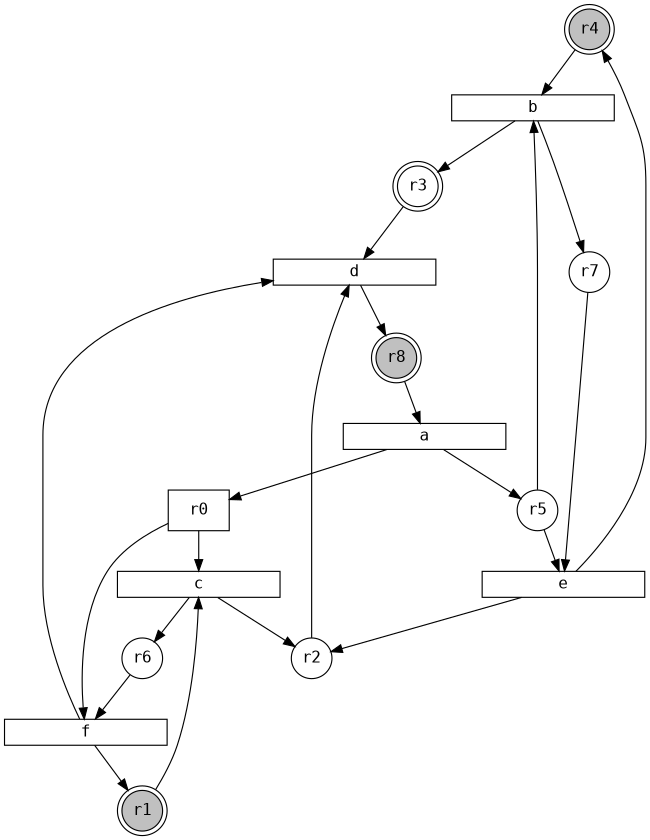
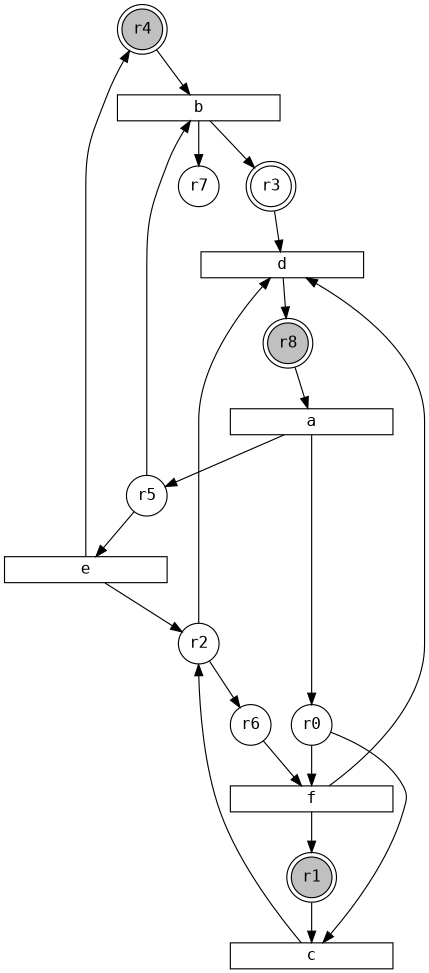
edge "r7" -> "e": removed
node "r0": shape box -> circle
edge "c" -> "r6": now "r2" -> "r6"
